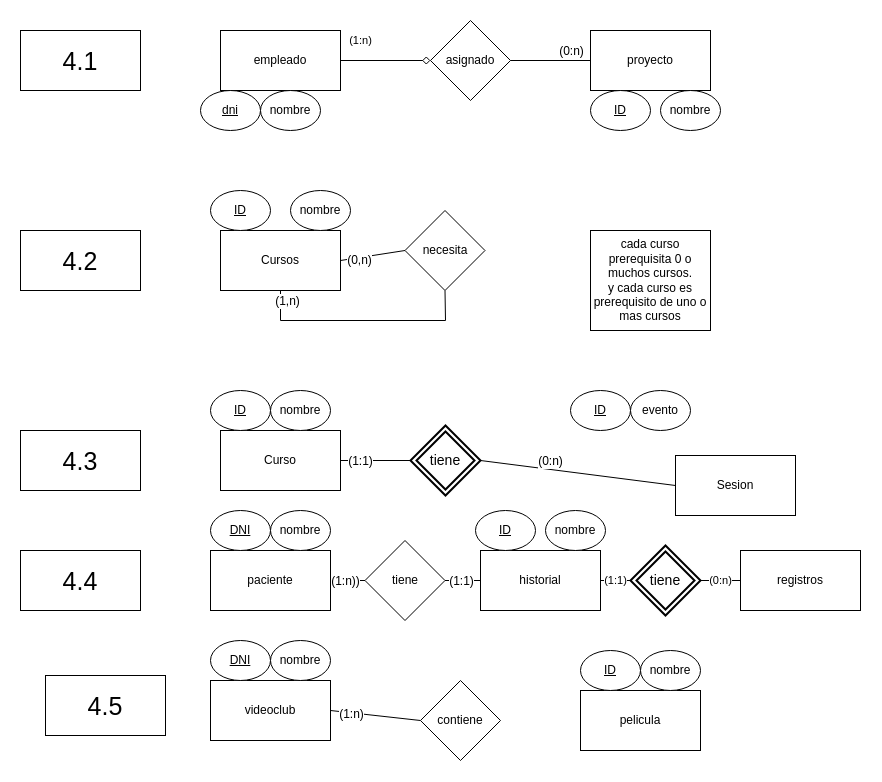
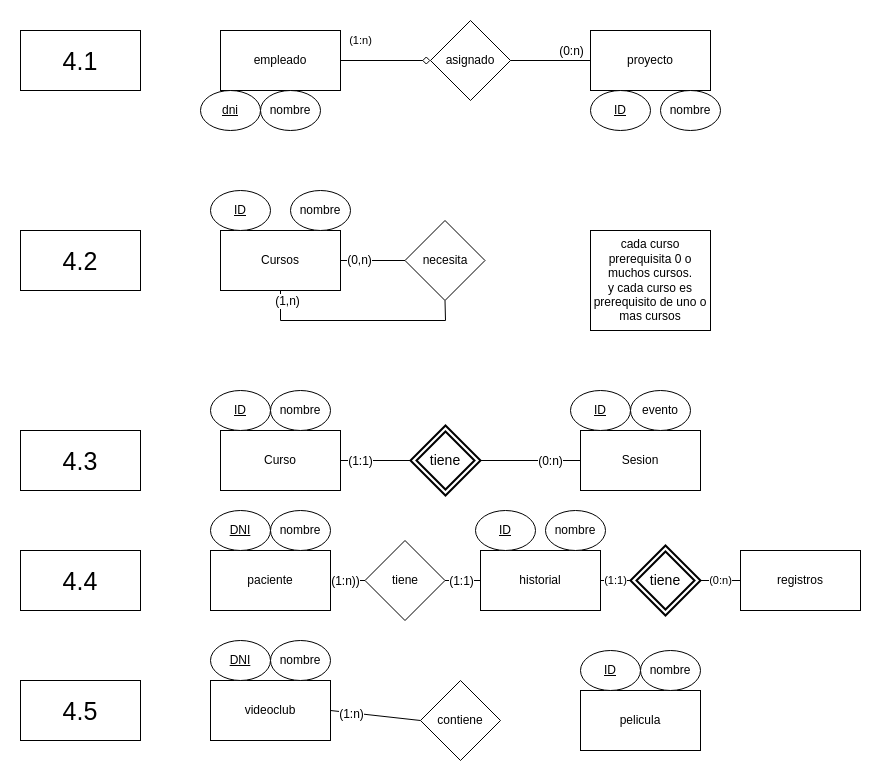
node "necesita": moved (445, 251) -> (445, 261)
node "Sesion": moved (736, 486) -> (641, 461)
node "4.5": moved (106, 706) -> (81, 711)
